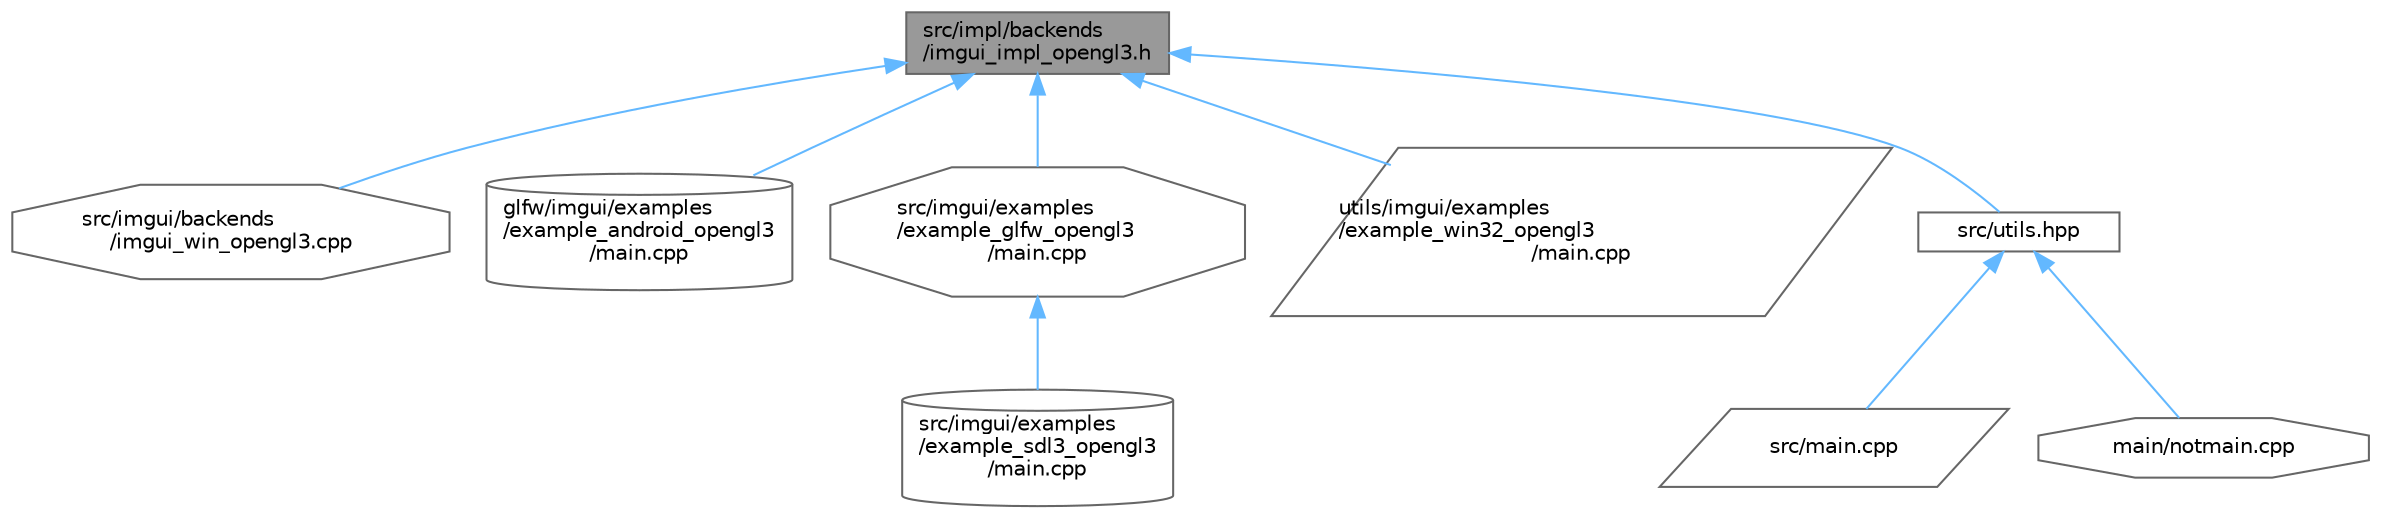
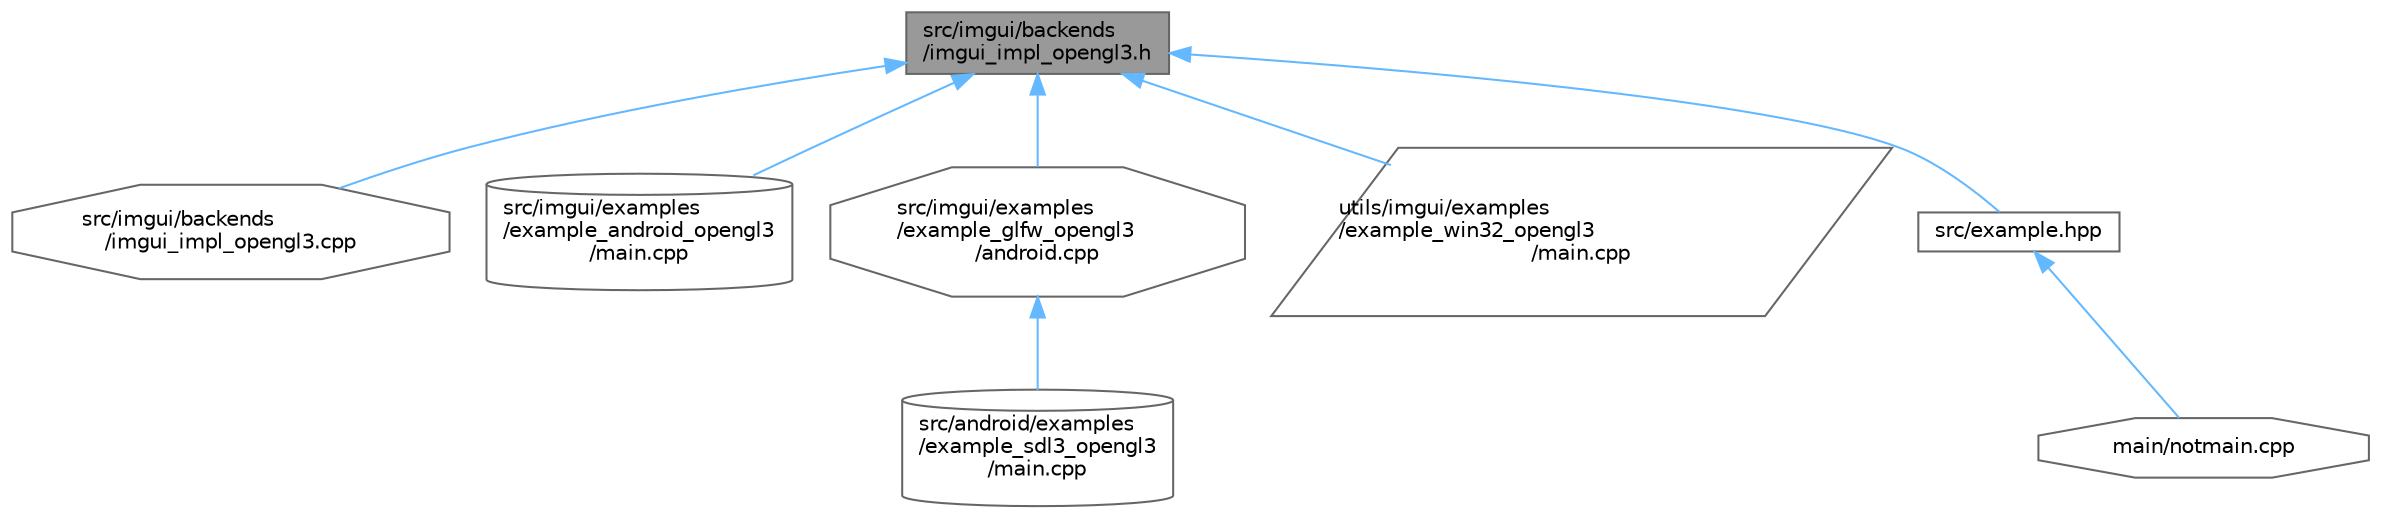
node "src/impl/backends /imgui_impl_opengl3.h": label "src/impl/backends /imgui_impl_opengl3.h" -> "src/imgui/backends /imgui_impl_opengl3.h"
node "src/imgui/backends /imgui_win_opengl3.cpp": label "src/imgui/backends /imgui_win_opengl3.cpp" -> "src/imgui/backends /imgui_impl_opengl3.cpp"
node "glfw/imgui/examples /example_android_opengl3 /main.cpp": label "glfw/imgui/examples /example_android_opengl3 /main.cpp" -> "src/imgui/examples /example_android_opengl3 /main.cpp"
node "src/imgui/examples /example_glfw_opengl3 /main.cpp": label "src/imgui/examples /example_glfw_opengl3 /main.cpp" -> "src/imgui/examples /example_glfw_opengl3 /android.cpp"
node "src/utils.hpp": label "src/utils.hpp" -> "src/example.hpp"
node "src/imgui/examples /example_sdl3_opengl3 /main.cpp": label "src/imgui/examples /example_sdl3_opengl3 /main.cpp" -> "src/android/examples /example_sdl3_opengl3 /main.cpp"
node "src/main.cpp": removed
